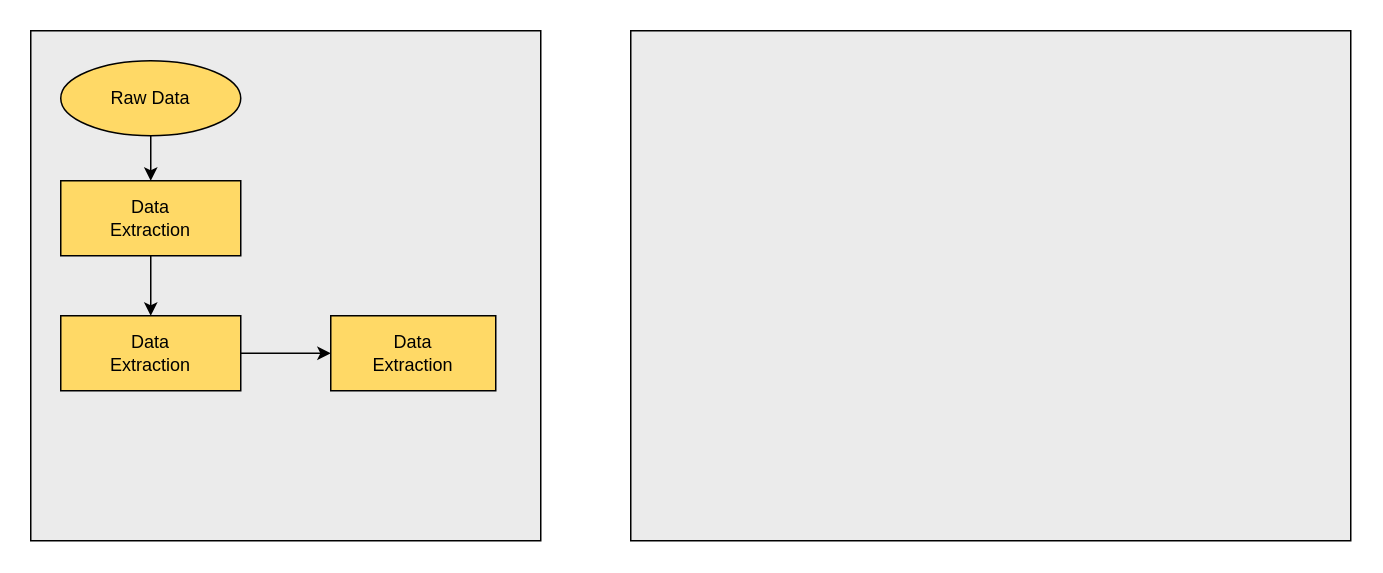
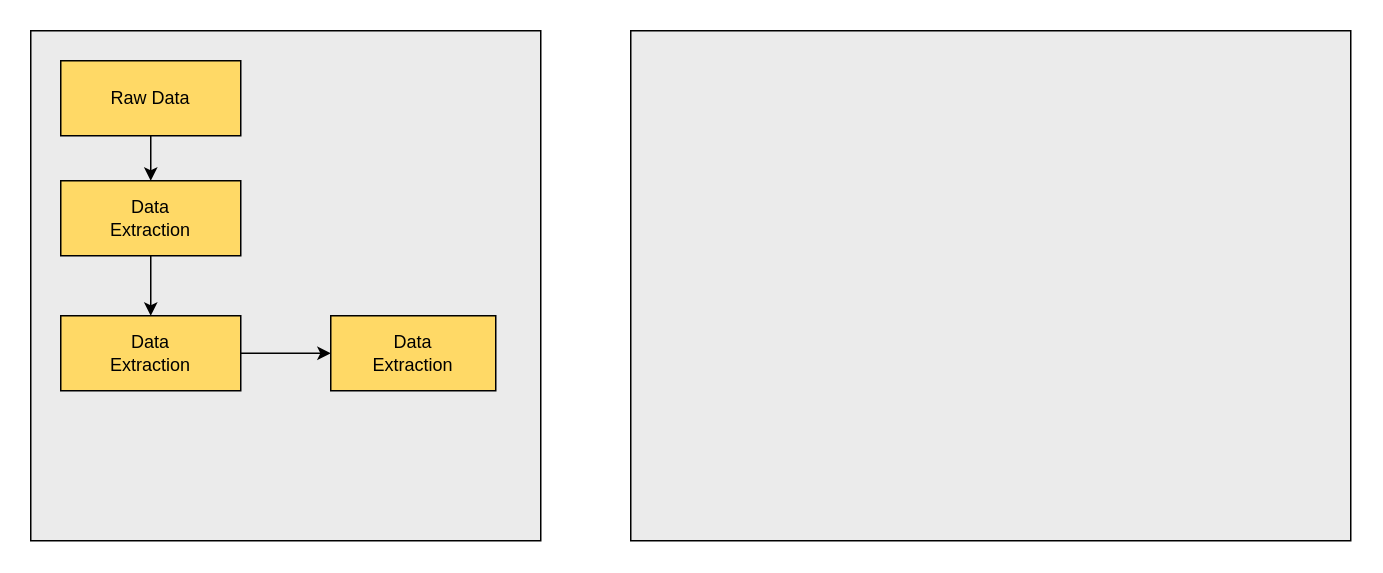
node "Raw Data": shape ellipse -> rectangle
